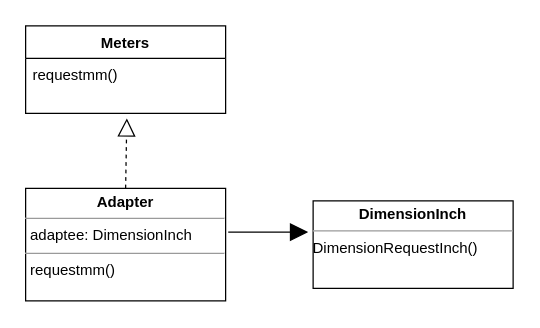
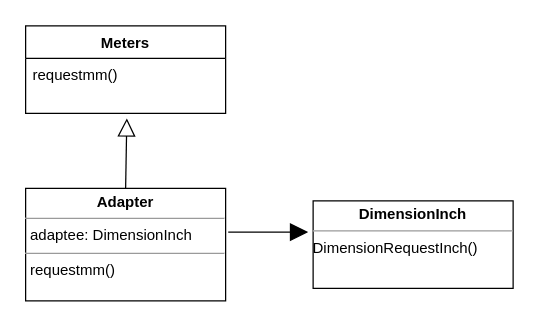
edge "Adapter adaptee: DimensionInch requestmm()" -> "requestmm()": style dashed -> solid
